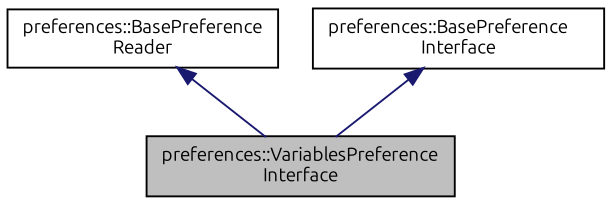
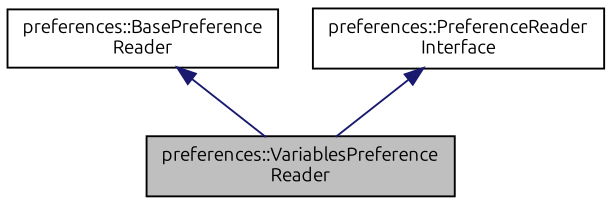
node "preferences::BasePreference Interface": label "preferences::BasePreference Interface" -> "preferences::PreferenceReader Interface"
node "preferences::VariablesPreference Interface": label "preferences::VariablesPreference Interface" -> "preferences::VariablesPreference Reader"
